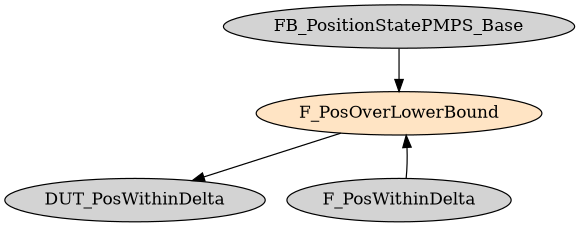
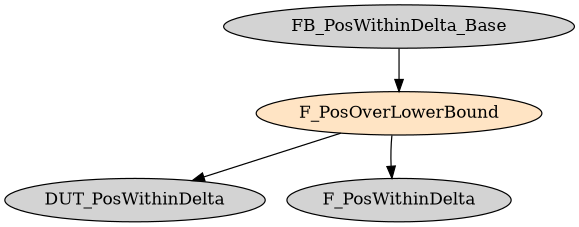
node "FB_PositionStatePMPS_Base": label "FB_PositionStatePMPS_Base" -> "FB_PosWithinDelta_Base"
edge "F_PosWithinDelta" -> "F_PosOverLowerBound": reversed
